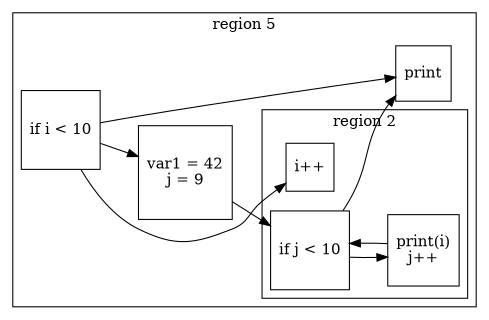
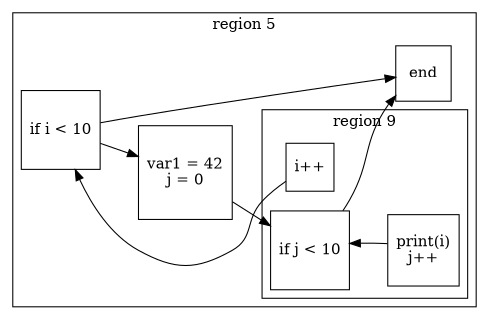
node "print": label "print" -> "end"
cluster "region 2": label "region 2" -> "region 9"
node "var1 = 42 j = 9": label "var1 = 42 j = 9" -> "var1 = 42 j = 0"
edge "if i < 10" -> "i++": reversed
edge "if j < 10" -> "print(i) j++": removed
